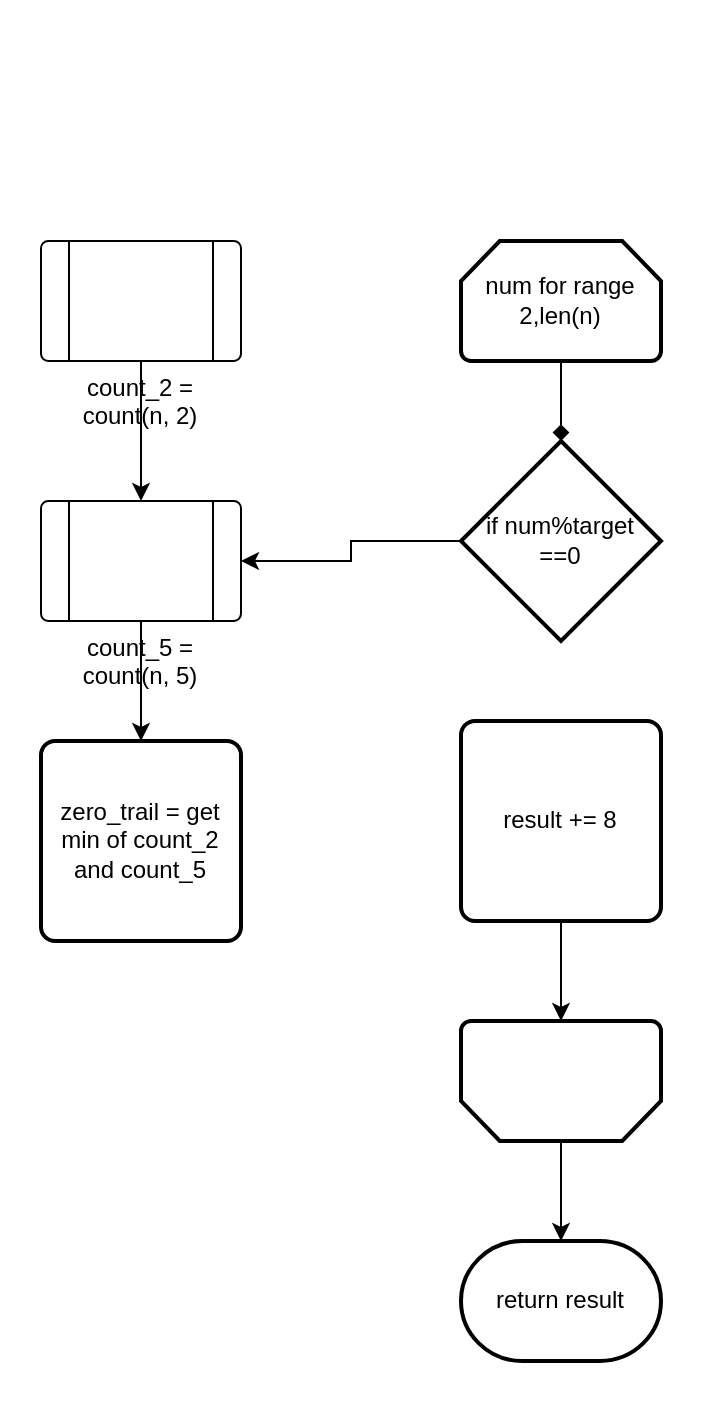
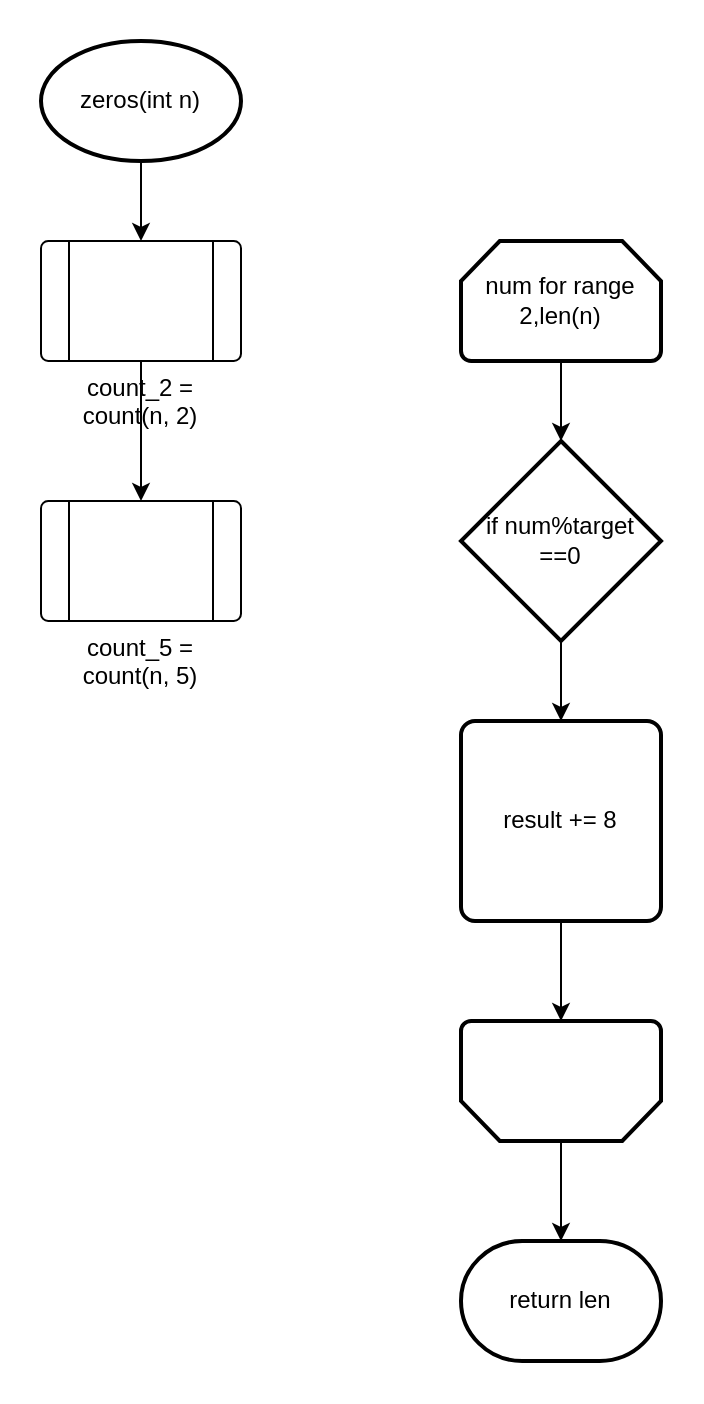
node "zeros(int n)": added
edge "zeros(int n)" -> "count_2 = count(n, 2)": added
edge "num for range 2,len(n)" -> "if num%target ==0": arrowhead diamond -> classic
edge "if num%target ==0" -> "count_5 = count(n, 5)": now "if num%target ==0" -> "result += 8"
edge "count_5 = count(n, 5)" -> "zero_trail = get min of count_2 and count_5": removed
node "zero_trail = get min of count_2 and count_5": removed
node "return result": label "return result" -> "return len"
